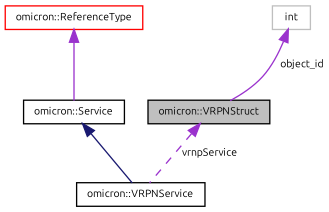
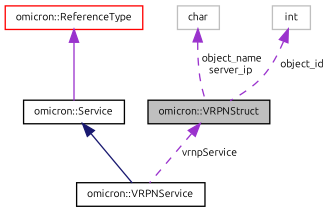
node "char": added
edge "omicron::VRPNStruct" -> "int": style solid -> dashed
